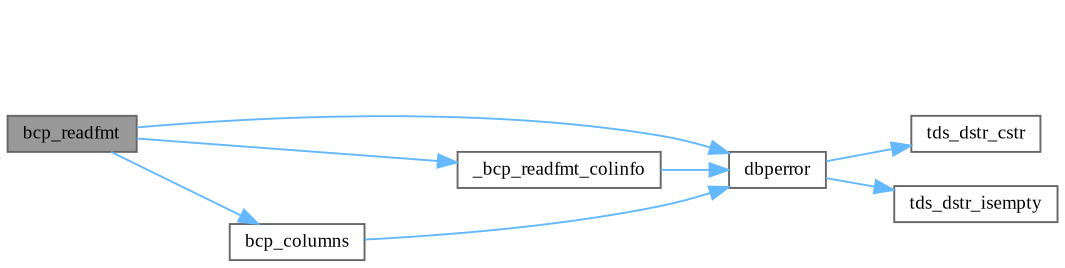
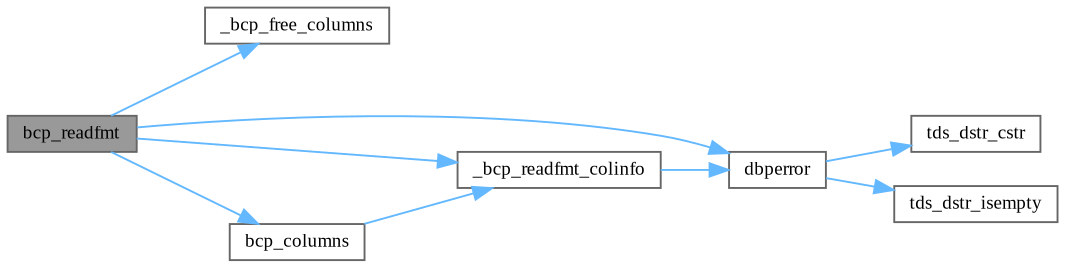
node "_bcp_free_columns": added
edge "bcp_columns" -> "dbperror": now "bcp_columns" -> "_bcp_readfmt_colinfo"
